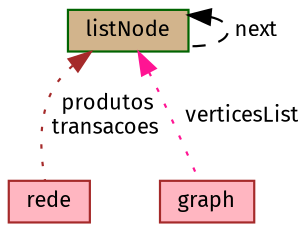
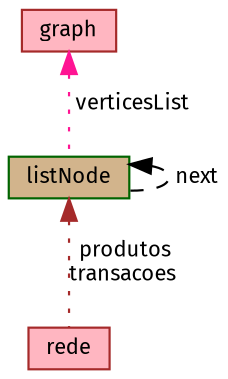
edge "graph" -> "listNode": reversed
